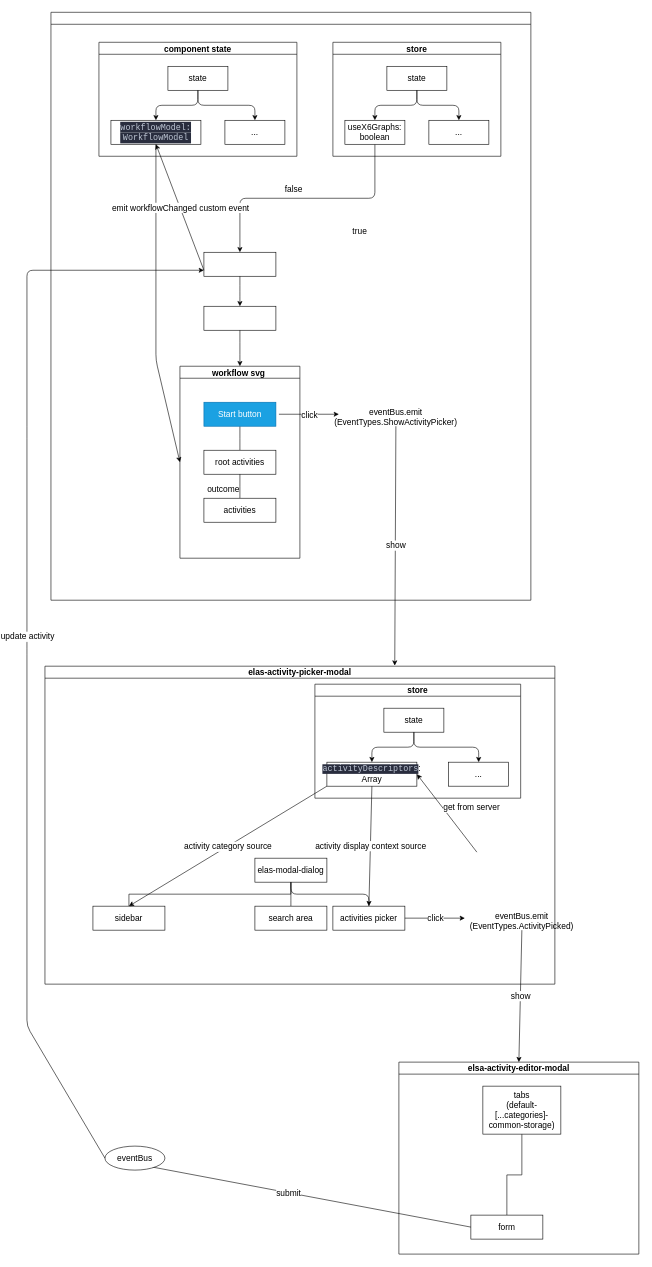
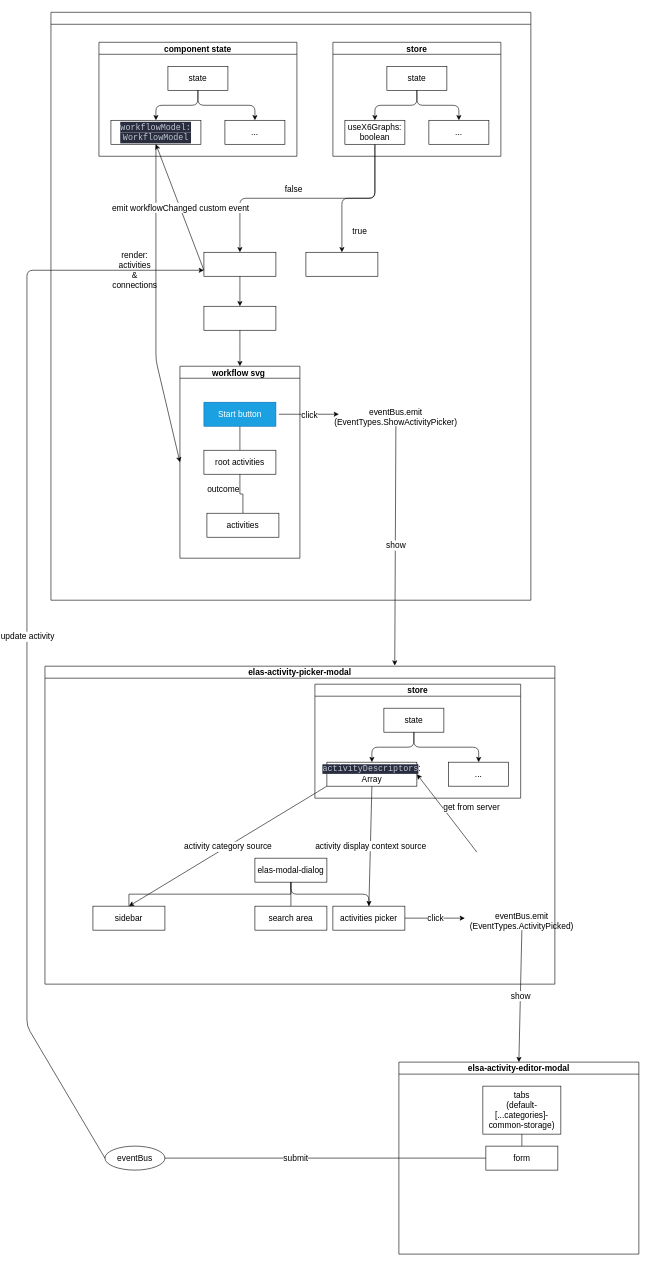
edge "useX6Graphs: boolean" -> "x6-designer": added
node "x6-designer": added
node "render: activities & connections": added
node "activities": moved (240, 510) -> (243, 525)
node "form": moved (507, 1227) -> (522, 1158)
